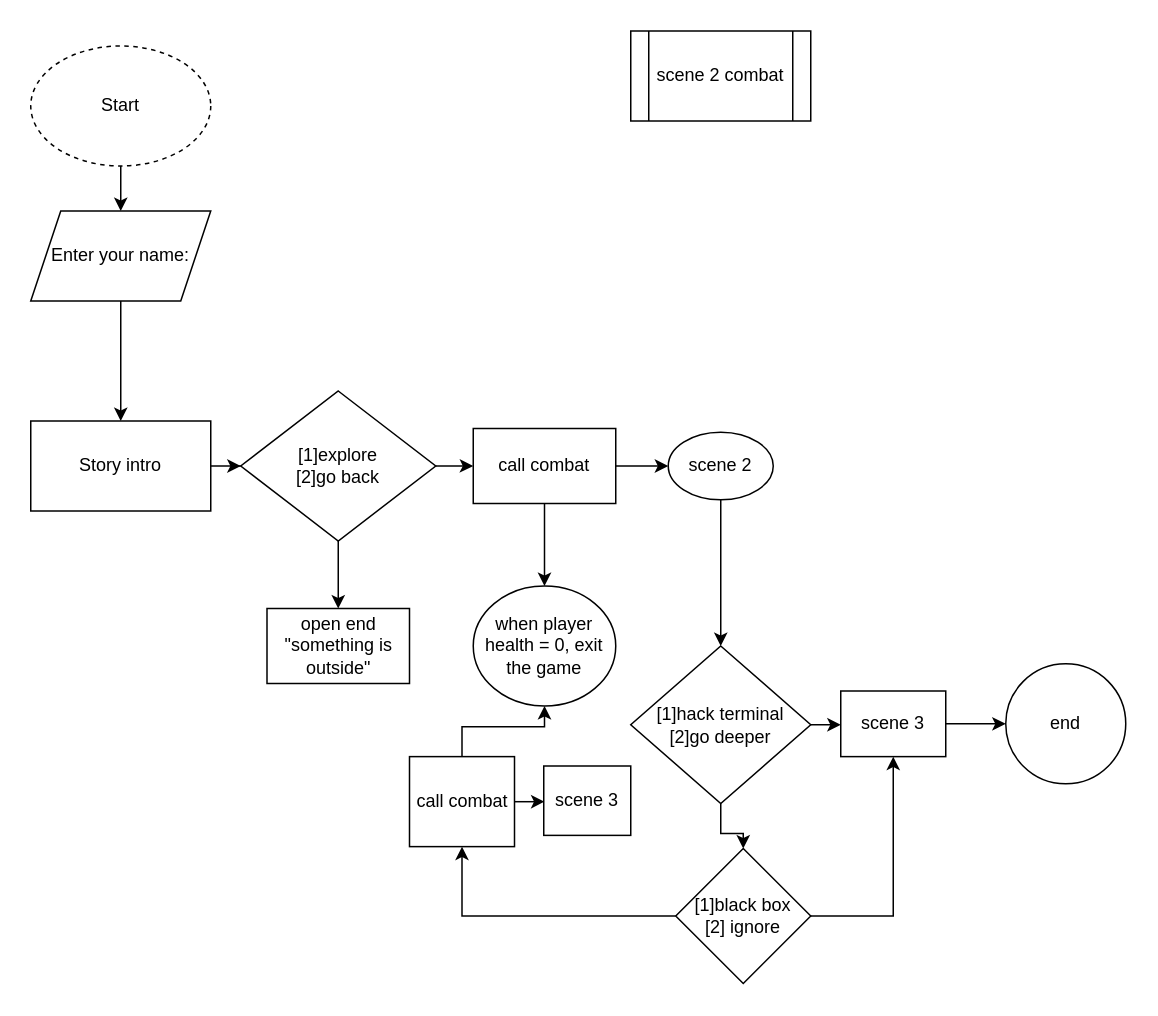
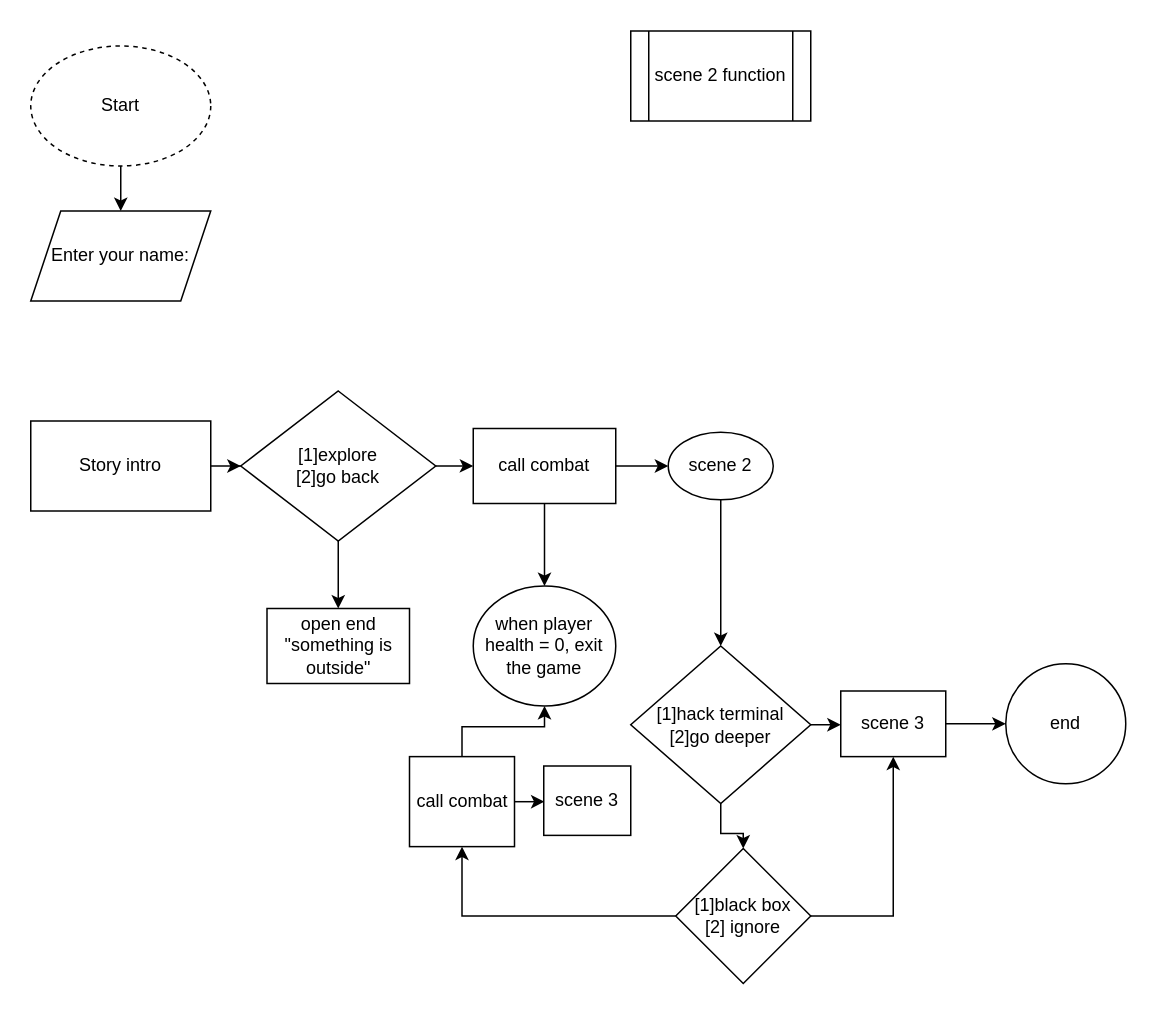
node "scene 2 combat": label "scene 2 combat" -> "scene 2 function"
edge "Enter your name:" -> "Story intro": removed
